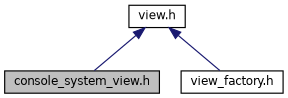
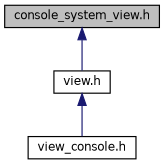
edge "console_system_view.h" -> "view.h": reversed
node "view_factory.h": label "view_factory.h" -> "view_console.h"
